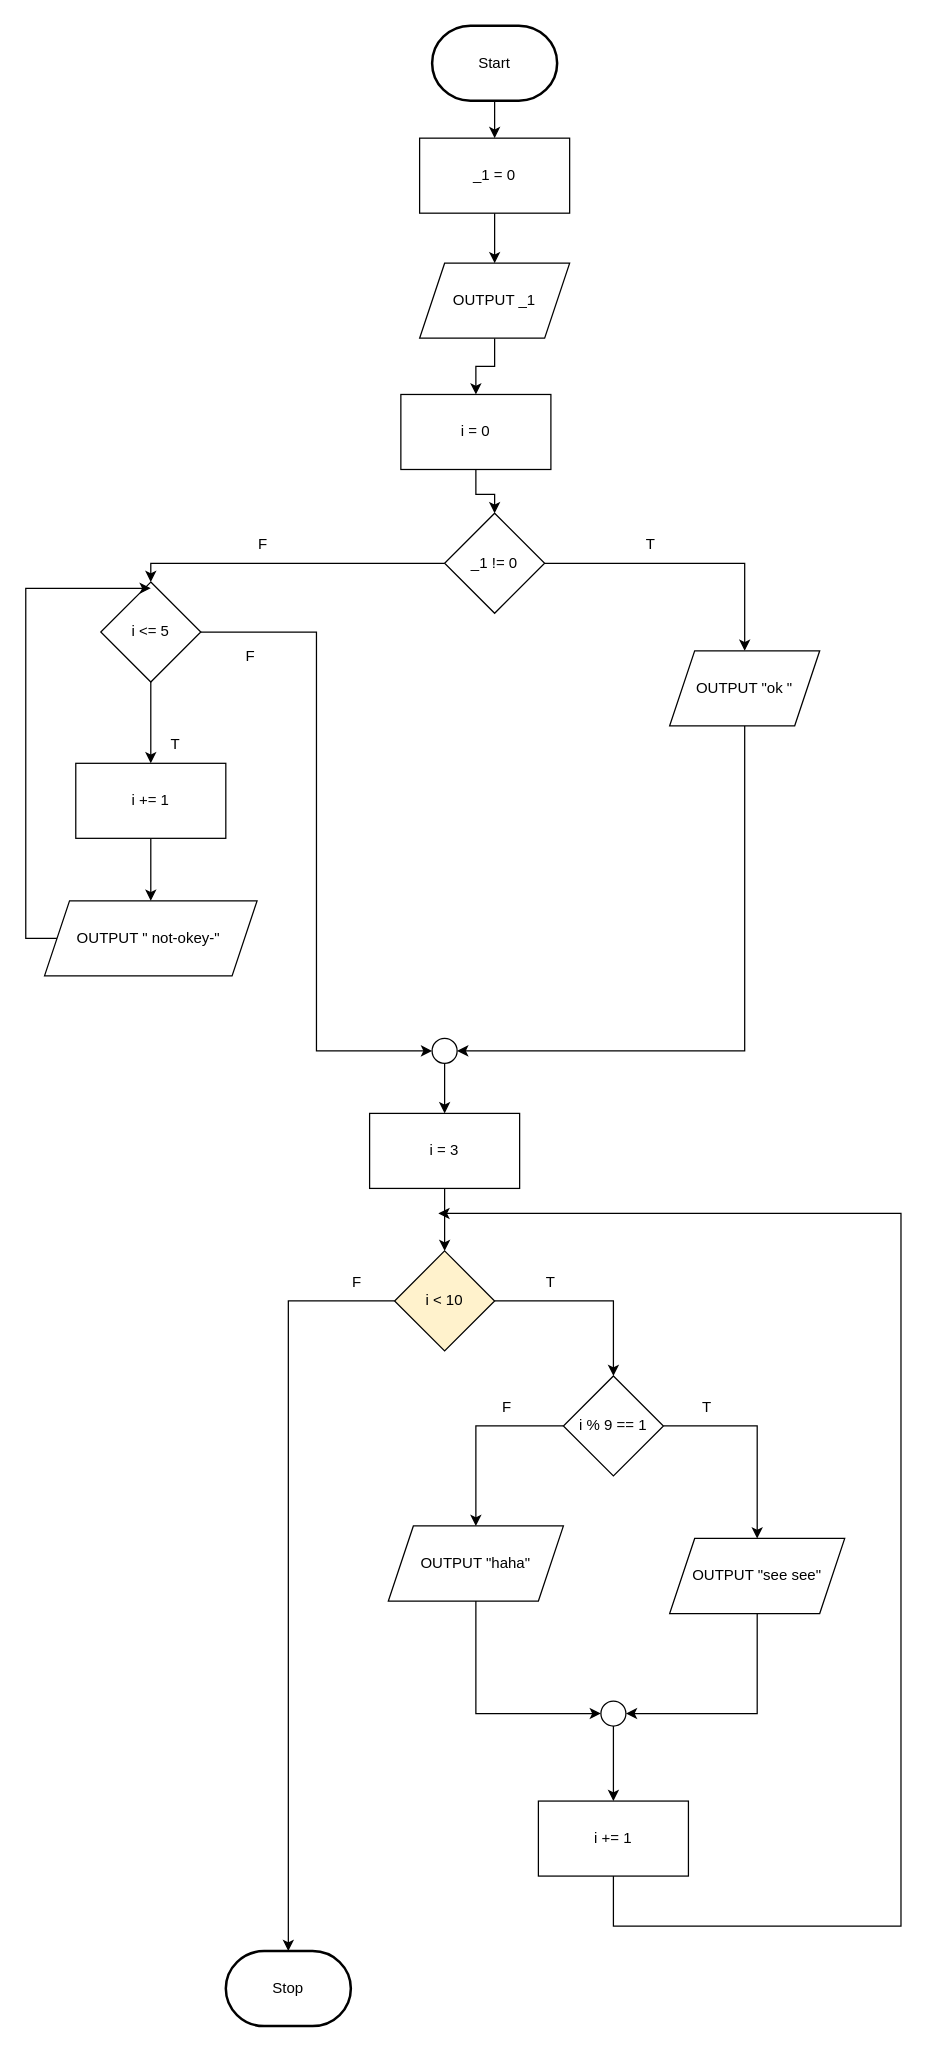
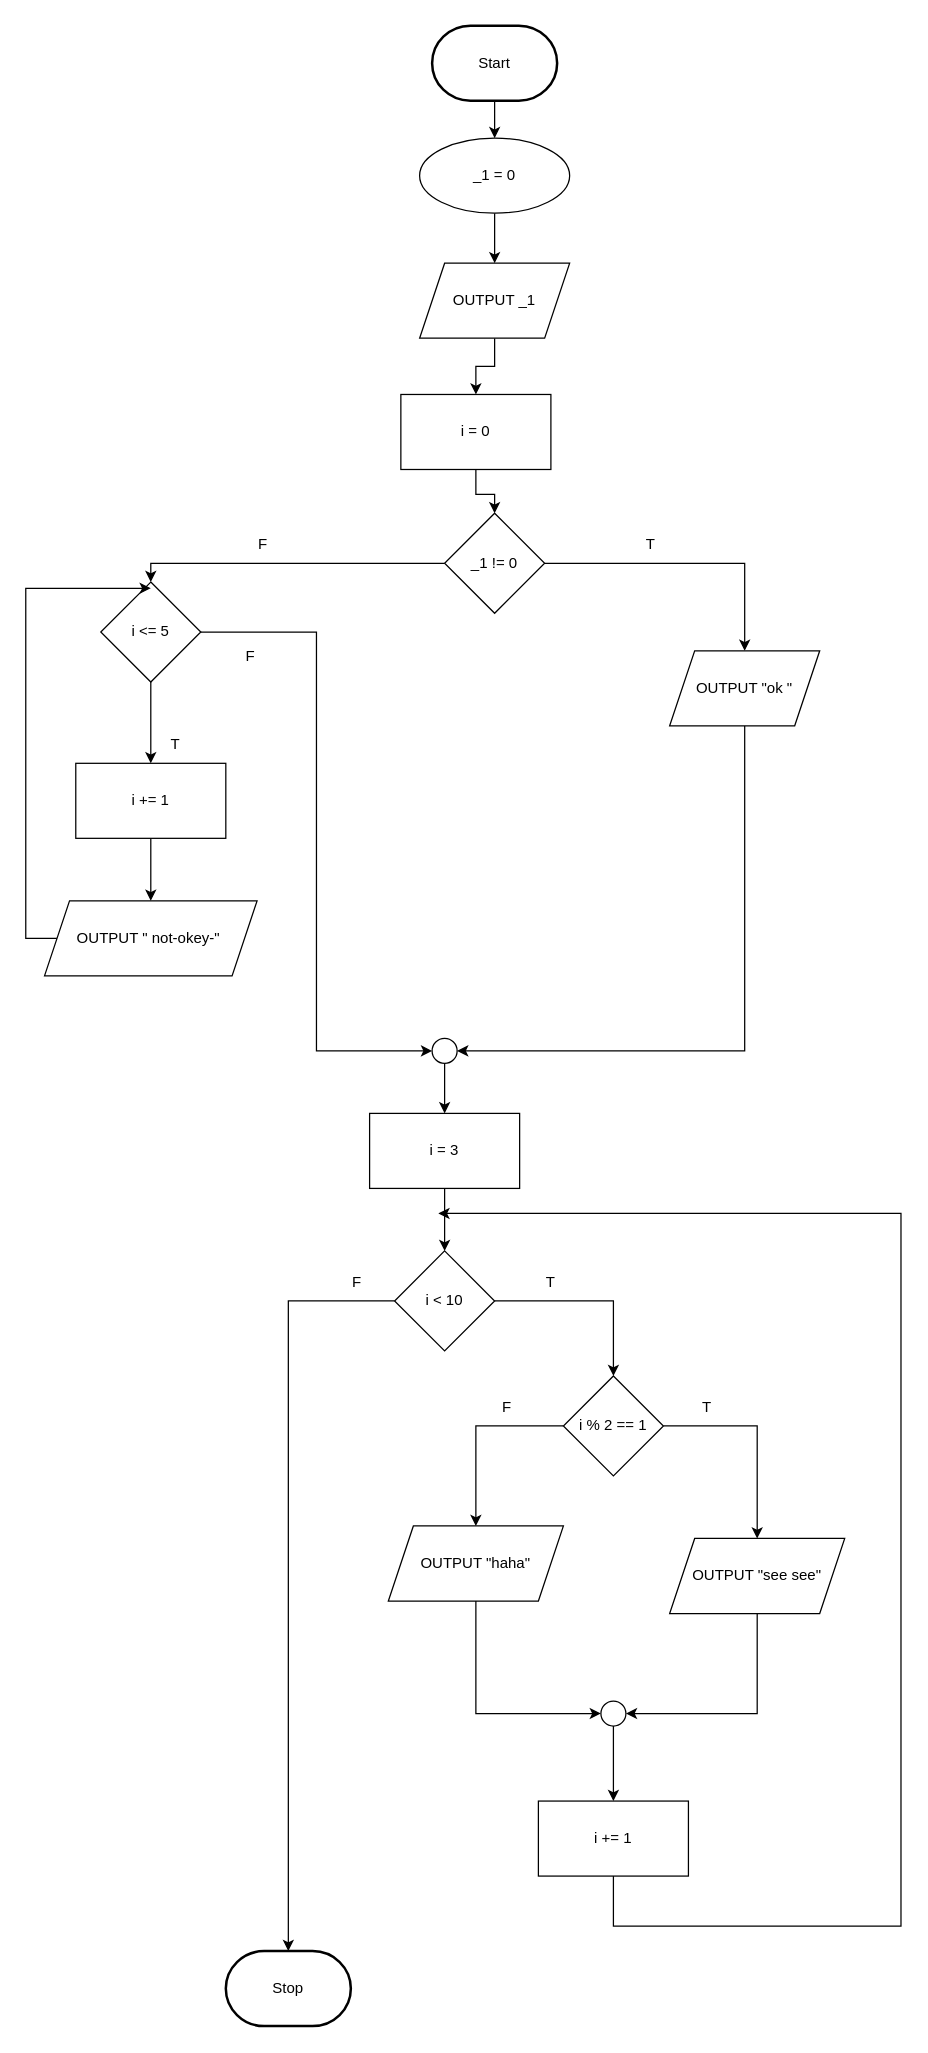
node "_1 = 0": shape rectangle -> ellipse
node "i < 10": fillcolor #fff2cc -> #ffffff
node "i % 9 == 1": label "i % 9 == 1" -> "i % 2 == 1"
